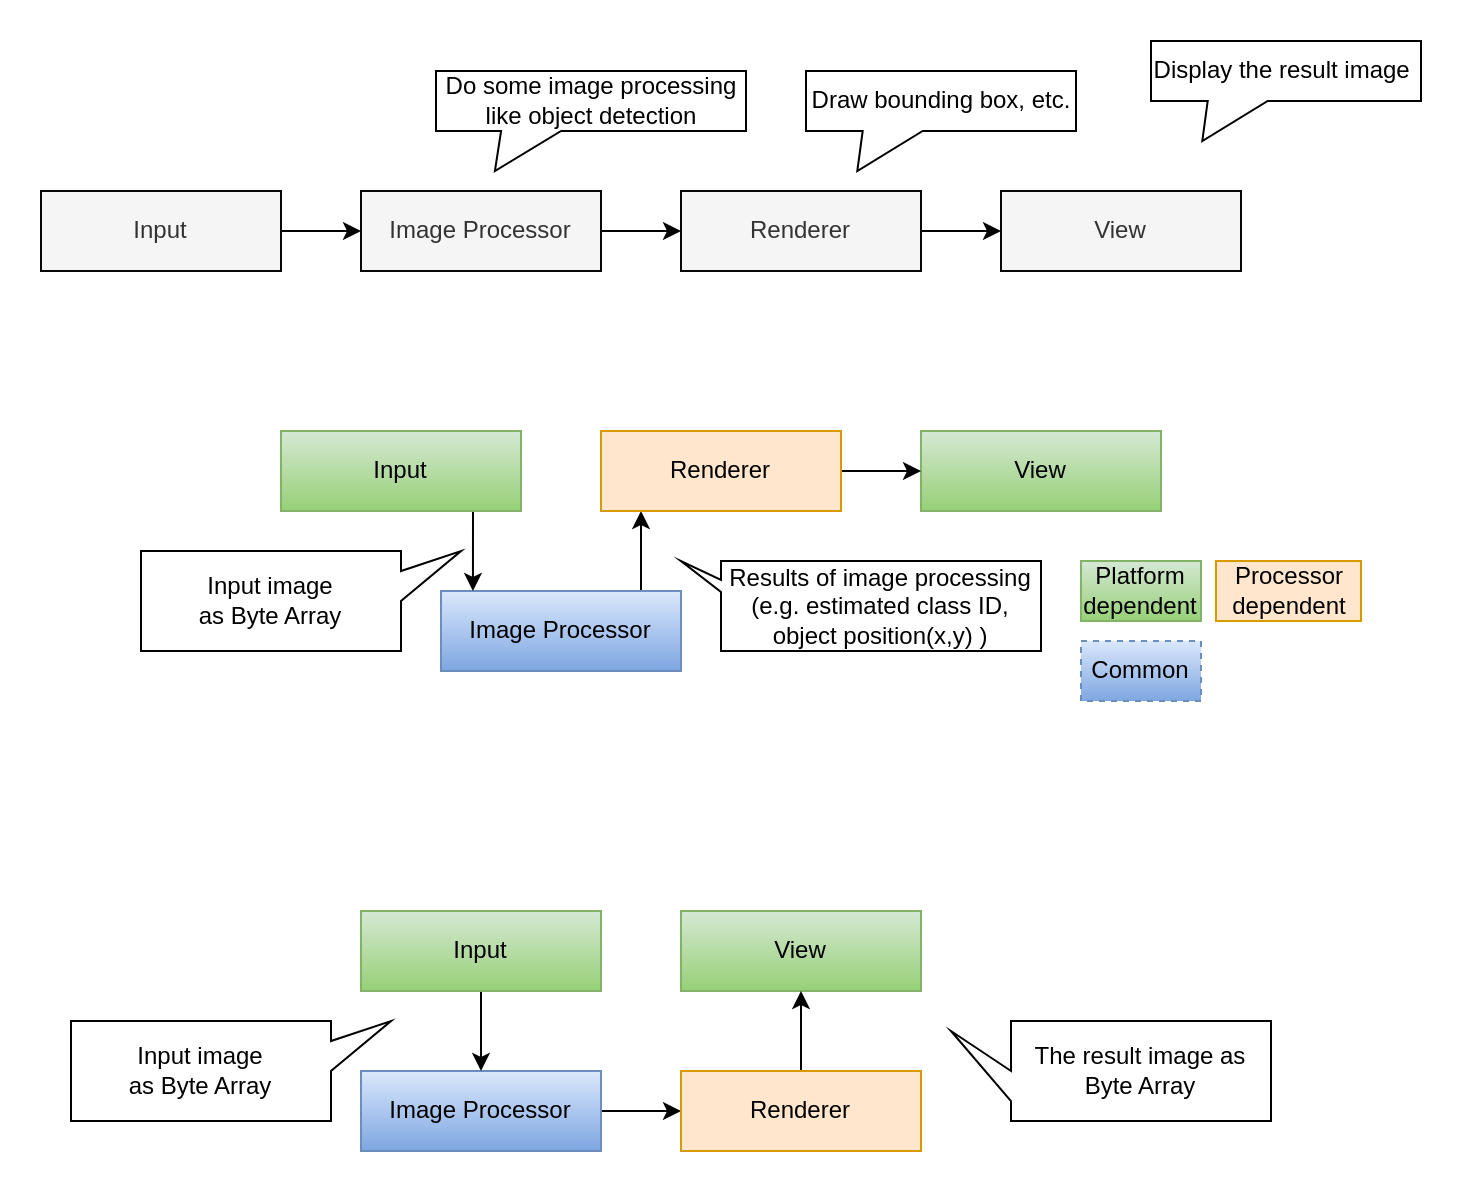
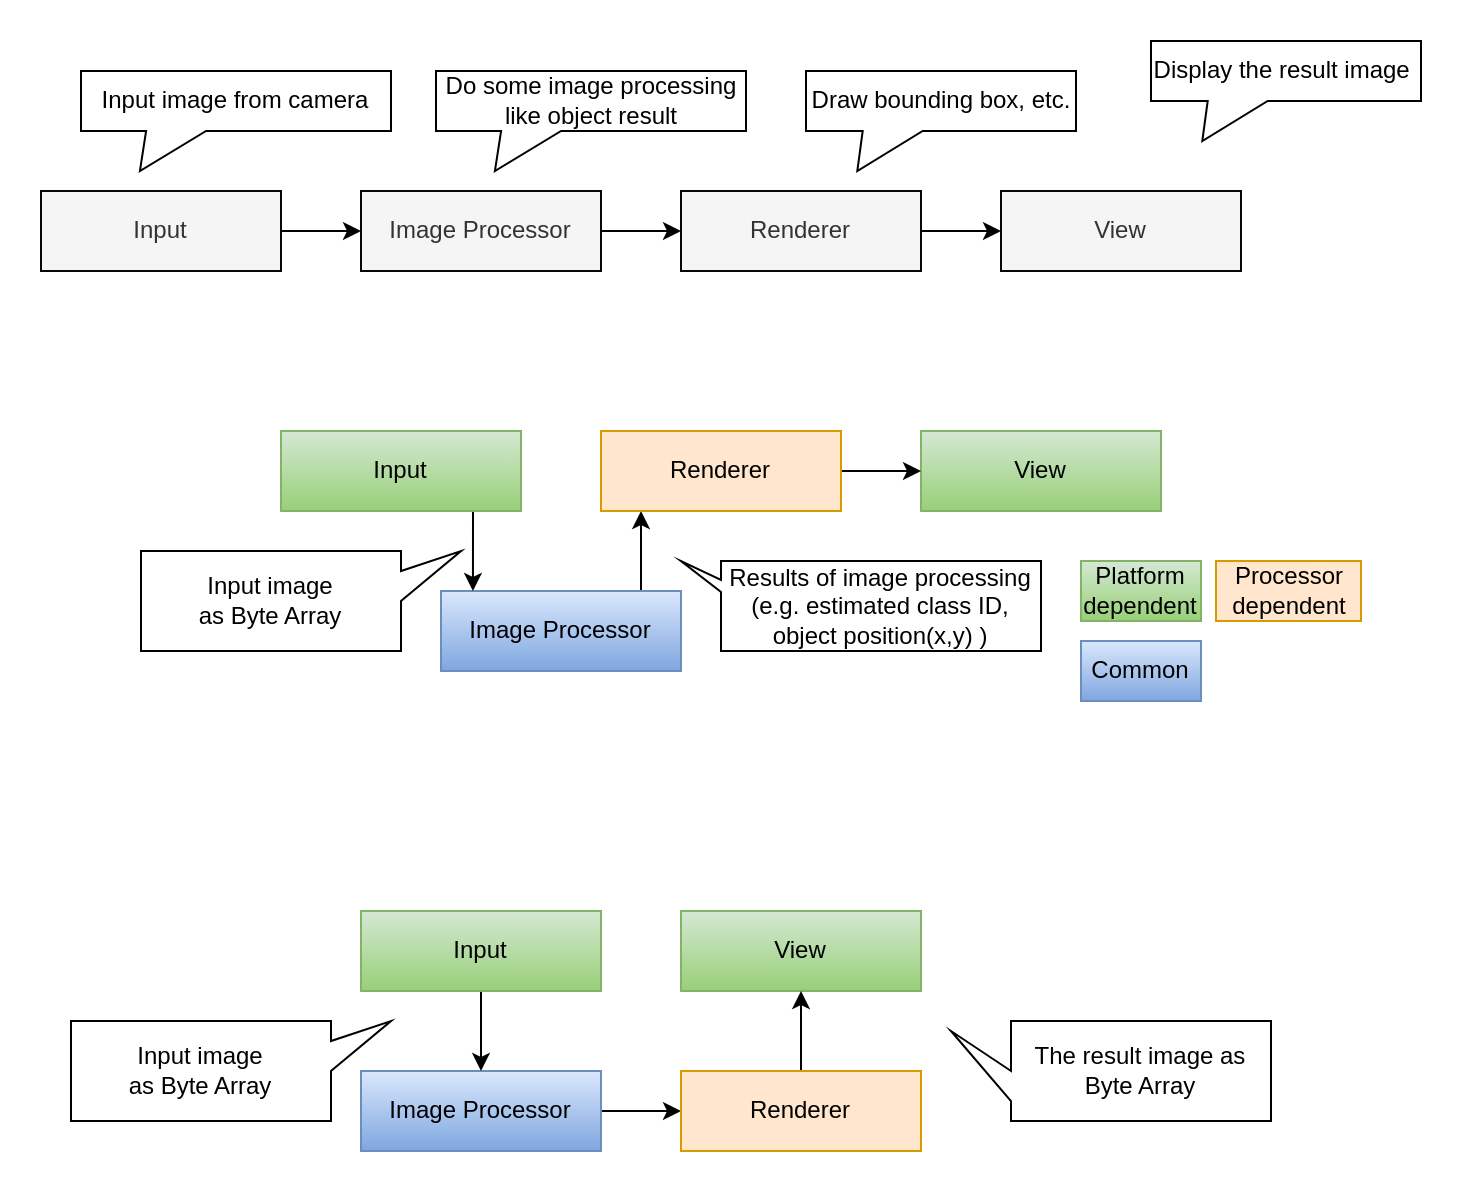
node "Do some image processing like object detection": label "Do some image processing like object detection" -> "Do some image processing like object result"
node "Input image from camera": added
node "Common": style dashed -> solid
